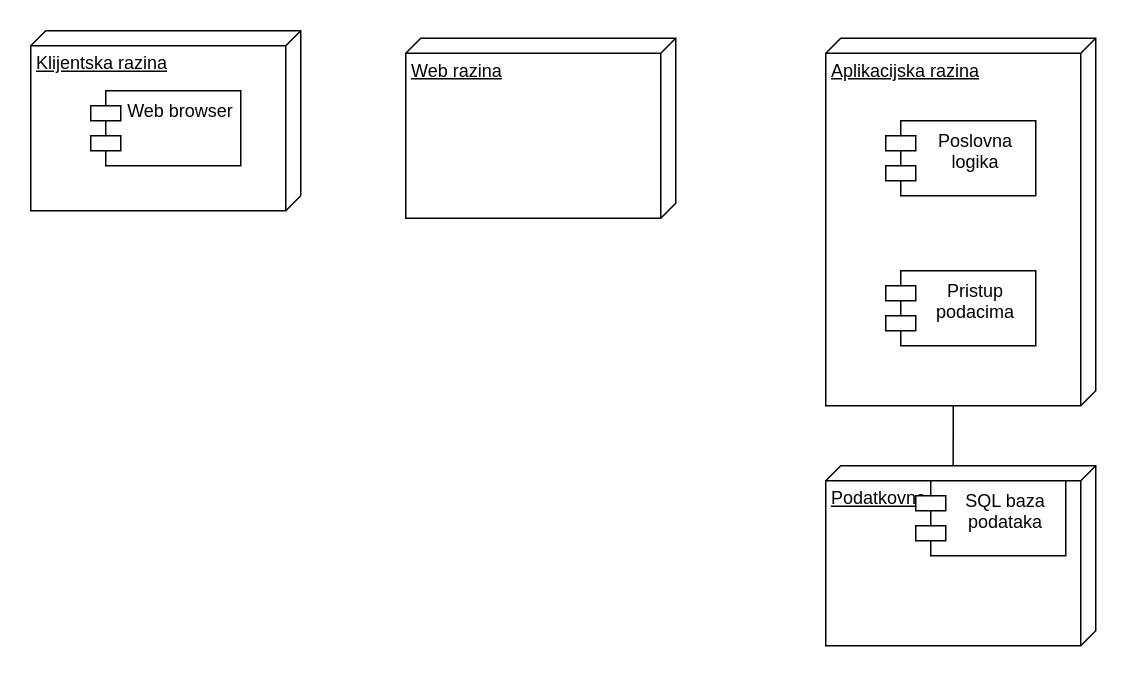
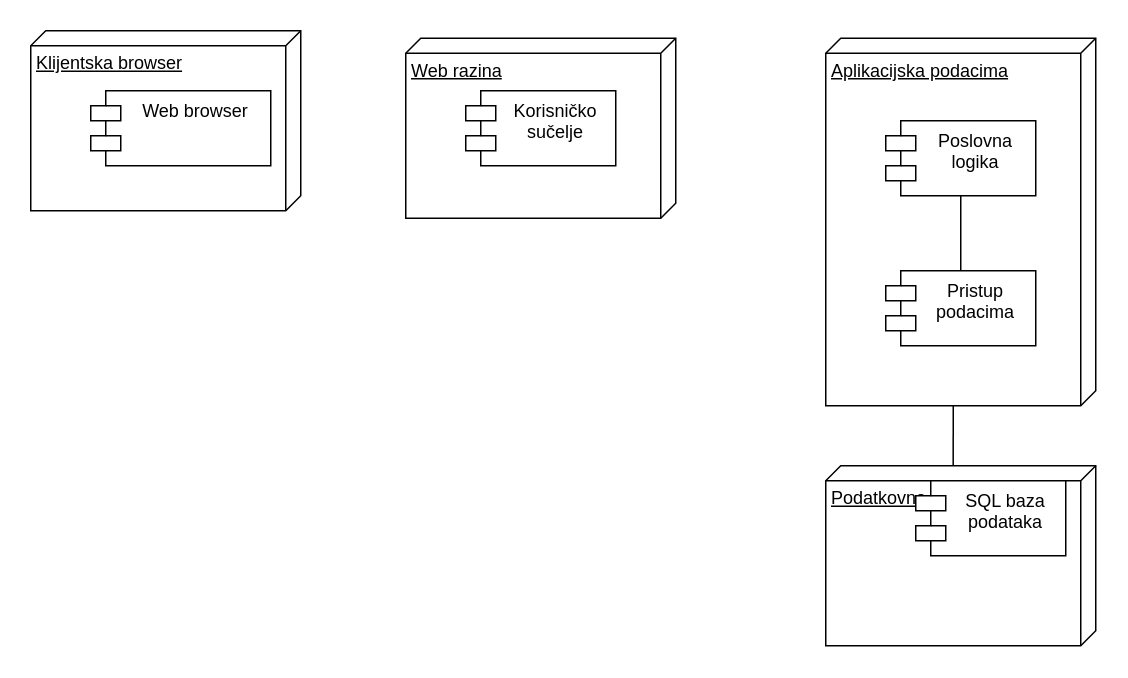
node "Klijentska razina": label "Klijentska razina" -> "Klijentska browser"
node "Aplikacijska razina": label "Aplikacijska razina" -> "Aplikacijska podacima"
node "Web browser": size 150x75 -> 180x75
node "Korisničko sučelje": added
edge "Poslovna logika" -- "Pristup podacima": added
